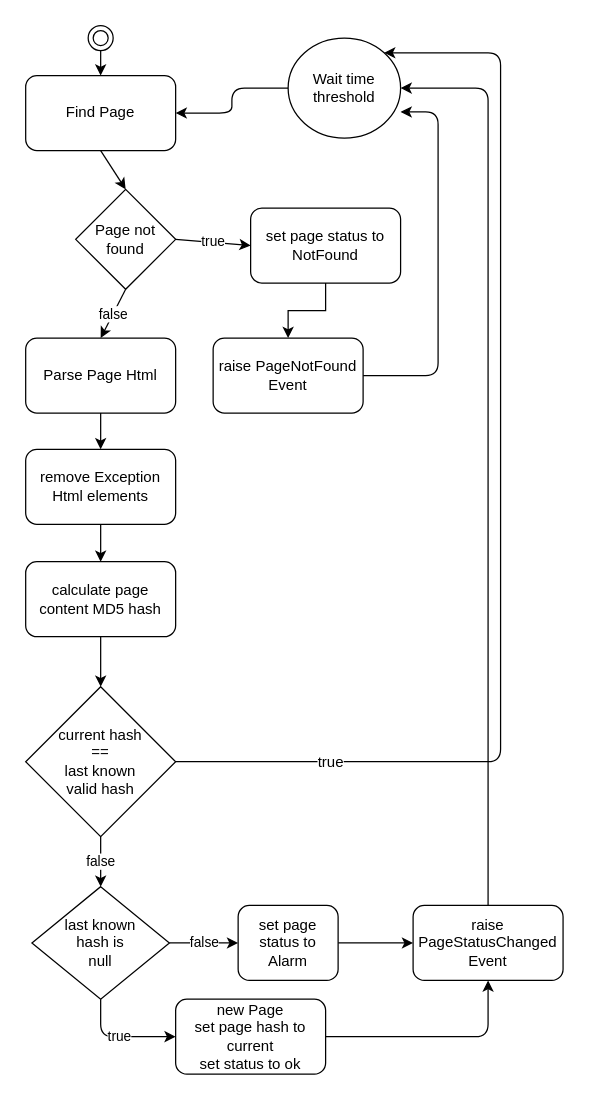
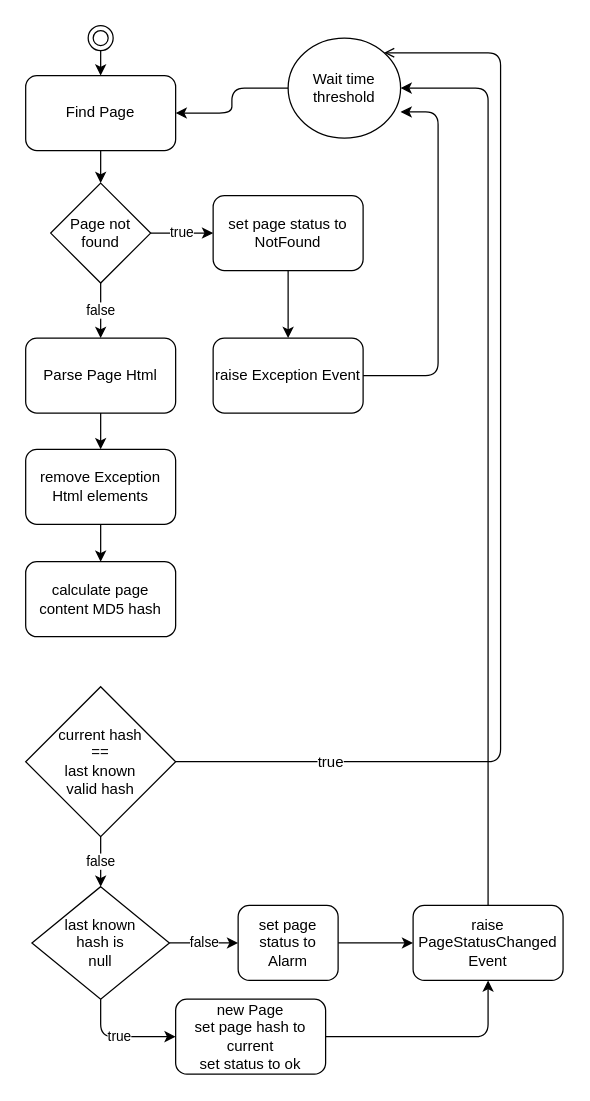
edge "current hash == last known valid hash" -> "Wait time threshold": arrowhead classic -> open
node "Page not found": moved (126, 239) -> (101, 233)
node "set page status to NotFound": moved (326, 246) -> (288, 233)
node "raise PageNotFound Event": label "raise PageNotFound Event" -> "raise Exception Event"
edge "calculate page content MD5 hash" -> "current hash == last known valid hash": removed
